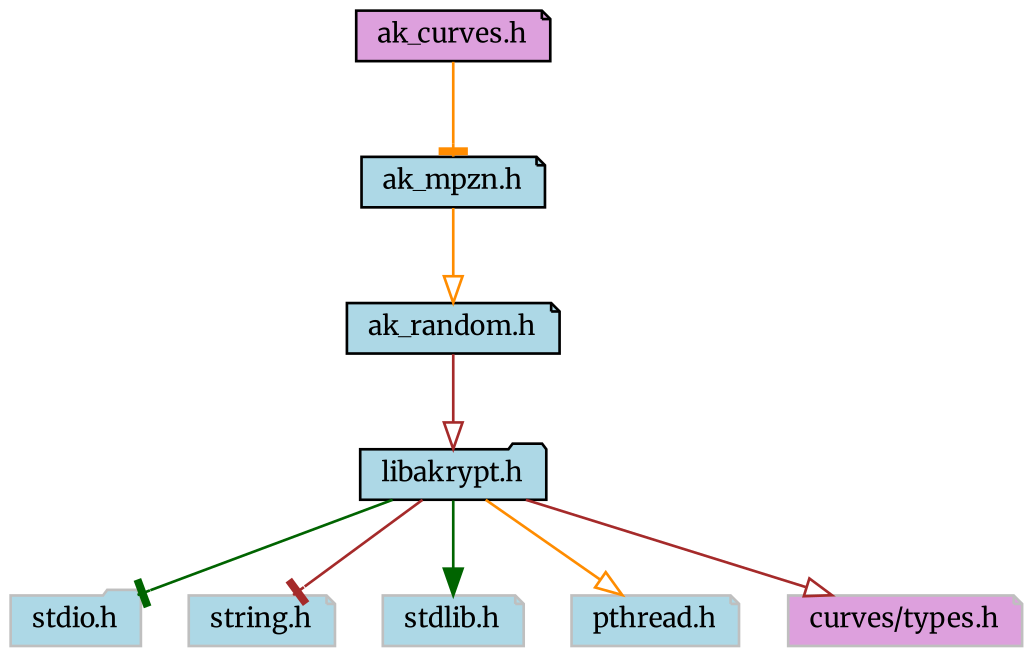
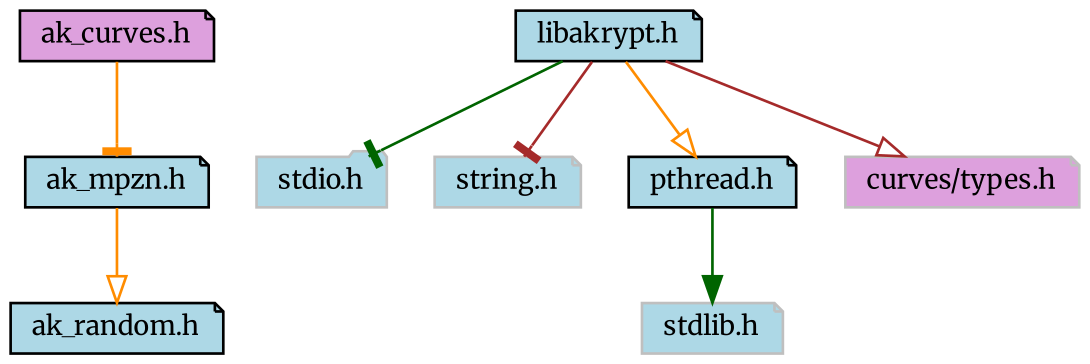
edge "ak_random.h" -> "libakrypt.h": removed
node "libakrypt.h": shape folder -> note
edge "libakrypt.h" -> "stdlib.h": now "pthread.h" -> "stdlib.h"
node "pthread.h": color grey75 -> black
